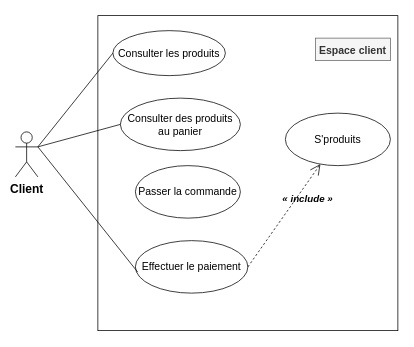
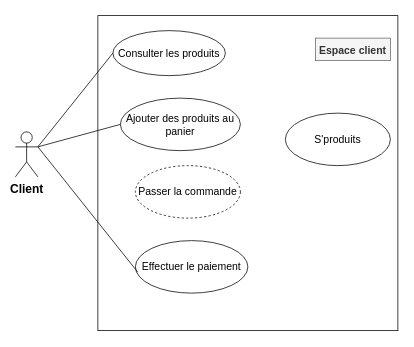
node "Consulter des produits au panier": label "Consulter des produits au panier" -> "Ajouter des produits au panier"
node "Passer la commande": style solid -> dashed
node "« include »": removed
edge "Effectuer le paiement" -> "S'produits": removed
